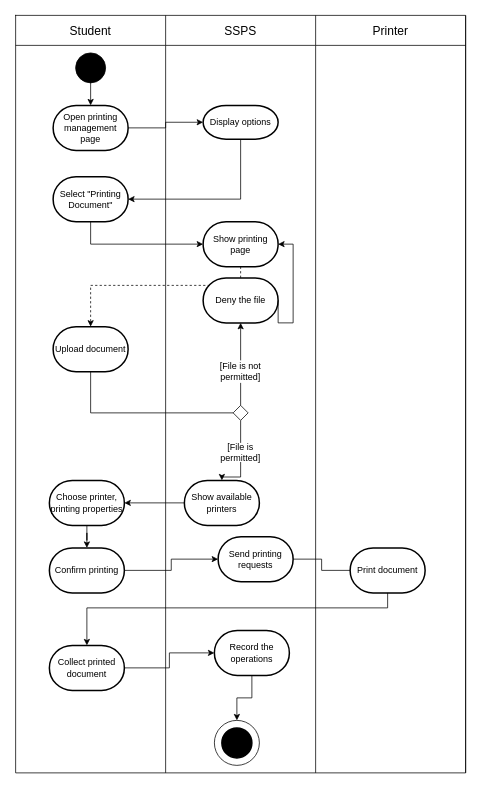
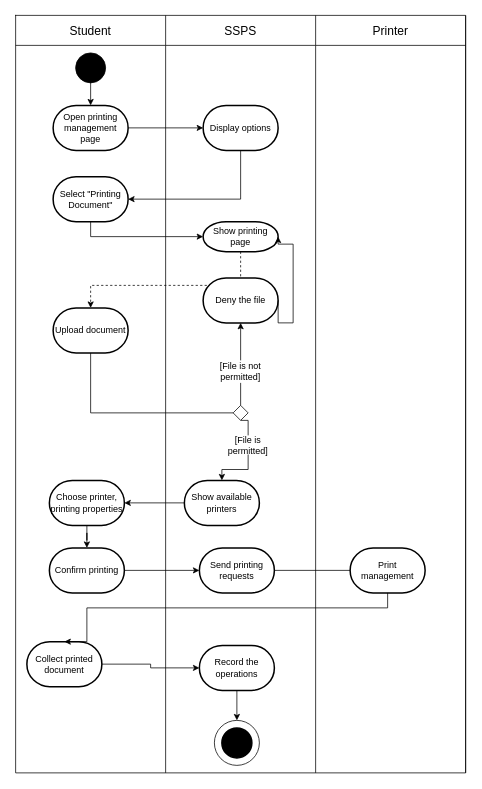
node "Display options": size 75x34 -> 75x45
node "Show printing page": size 75x45 -> 75x30
node "Upload document": moved (90, 349) -> (90, 330)
node "[File is permitted]": moved (240, 452) -> (248, 445)
node "Send printing requests": moved (255, 559) -> (237, 570)
node "Print document": label "Print document" -> "Print management"
node "Record the operations": moved (252, 653) -> (237, 668)
node "Collect printed document": moved (87, 668) -> (64, 664)
